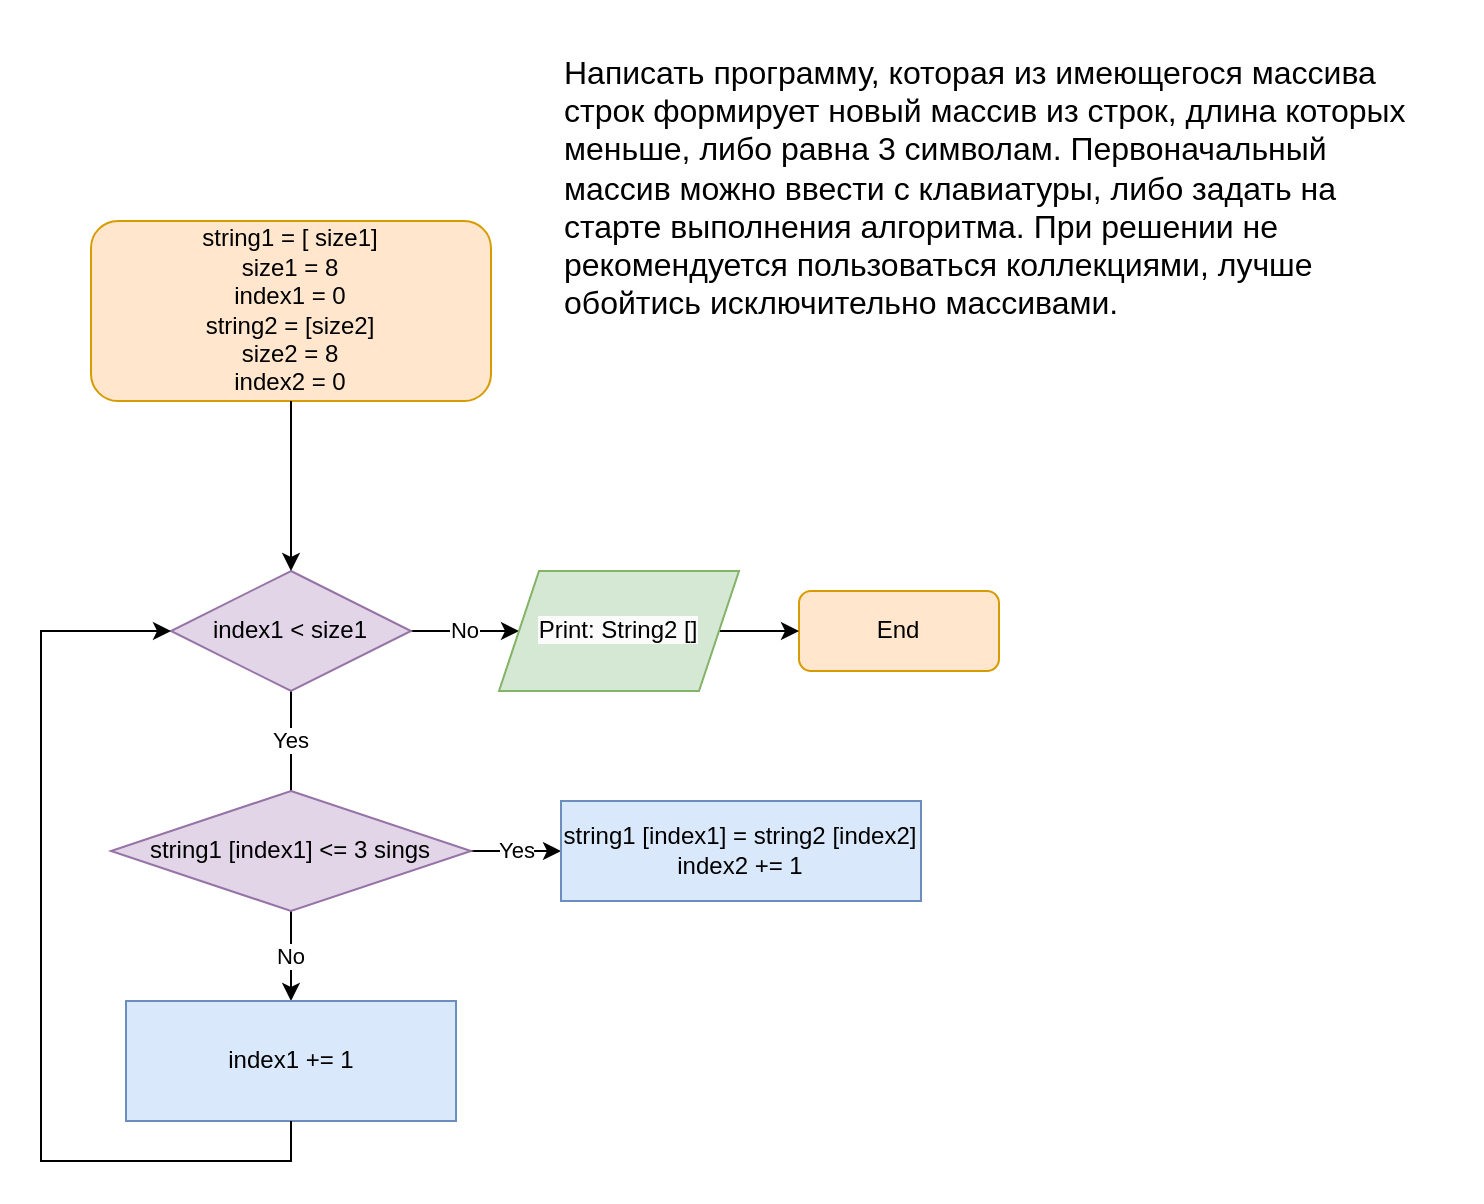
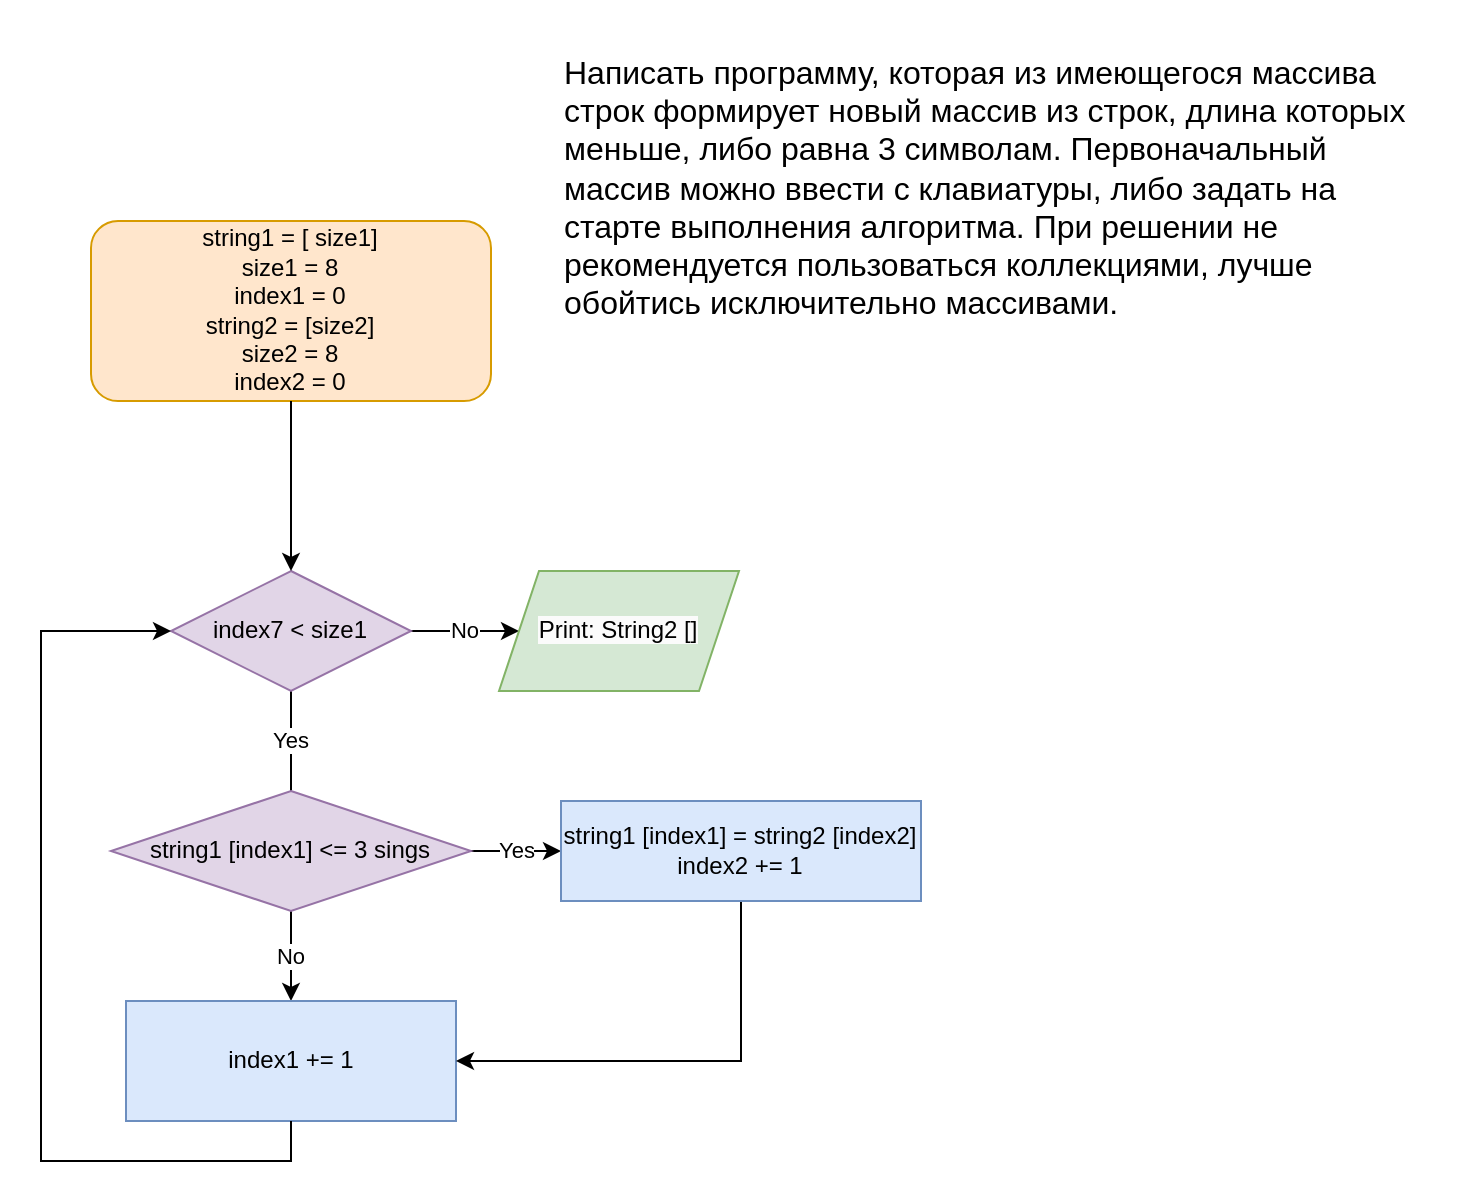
node "index1 < size1": label "index1 < size1" -> "index7 < size1"
edge "Print: String2 []" -> "End": removed
node "End": removed
edge "string1 [index1] = string2 [index2]index2 += 1" -> "index1 += 1": added
